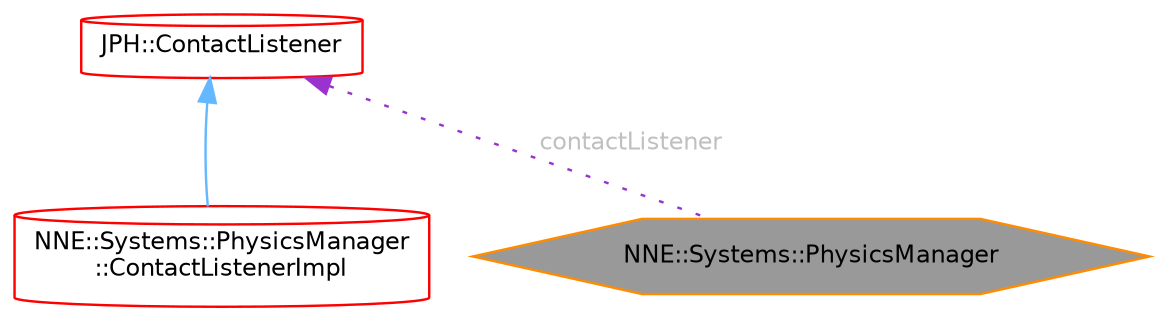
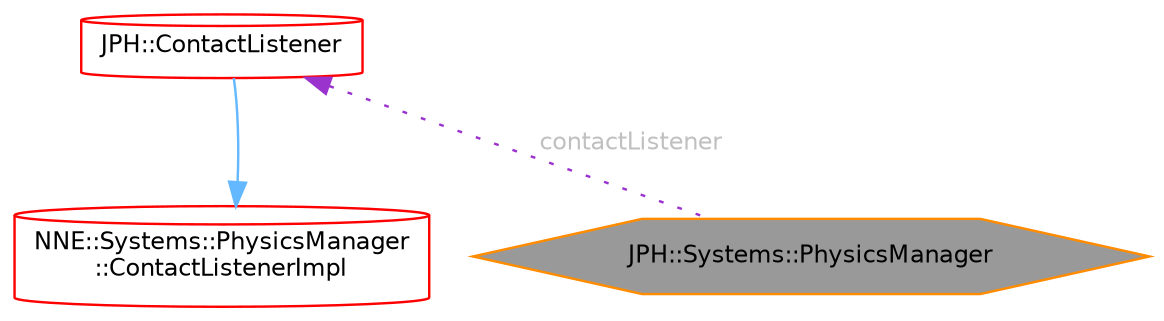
edge "NNE::Systems::PhysicsManager ::ContactListenerImpl" -> "JPH::ContactListener": reversed
node "NNE::Systems::PhysicsManager": label "NNE::Systems::PhysicsManager" -> "JPH::Systems::PhysicsManager"
